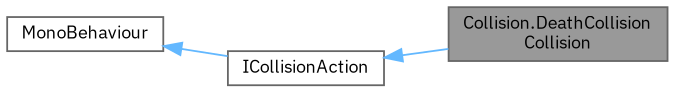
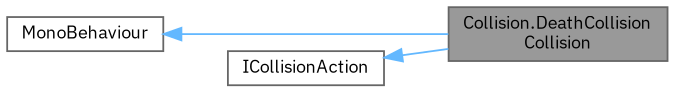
edge "ICollisionAction" -> "MonoBehaviour": now "Collision.DeathCollision Collision" -> "MonoBehaviour"
